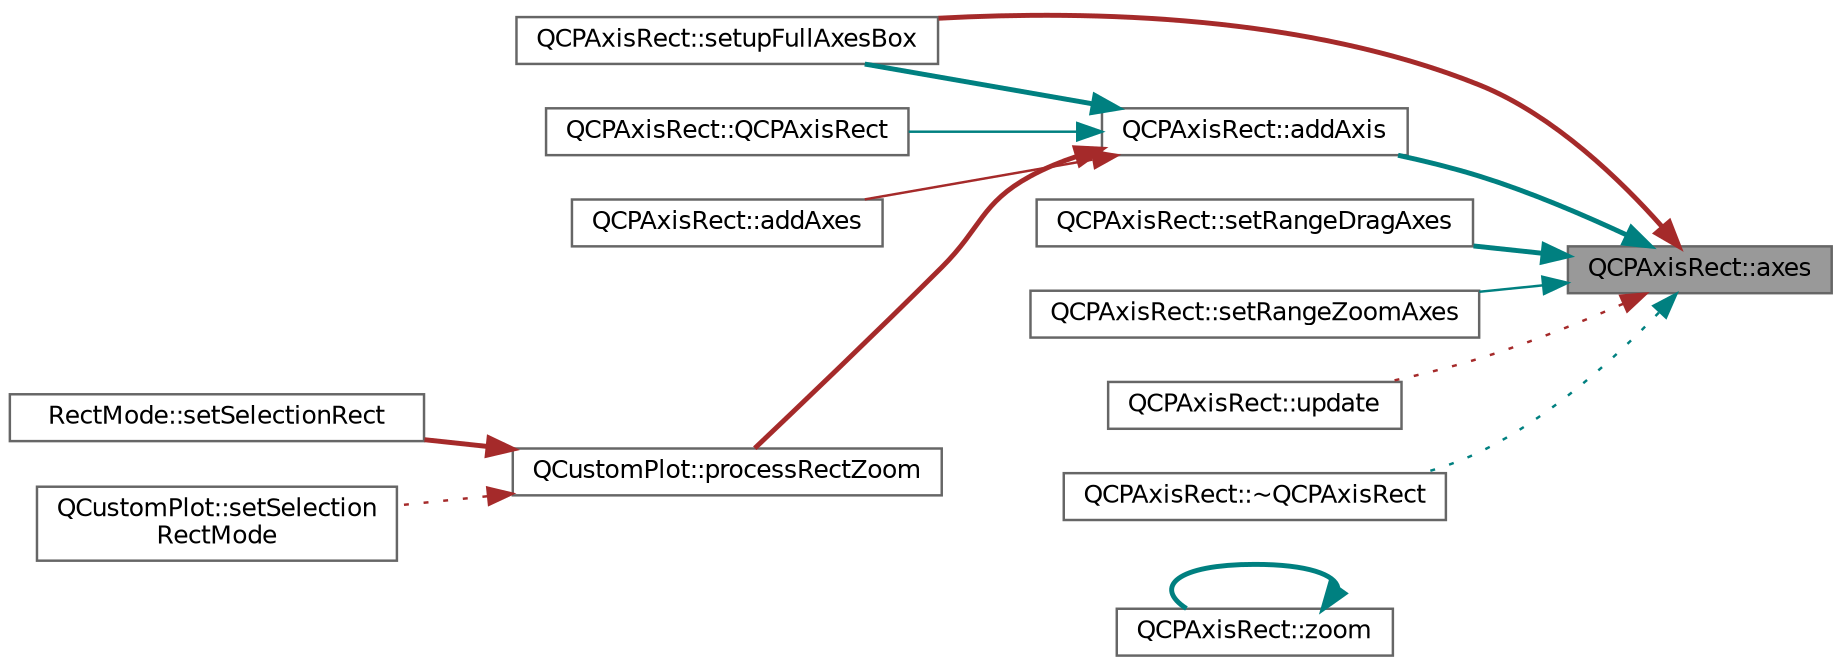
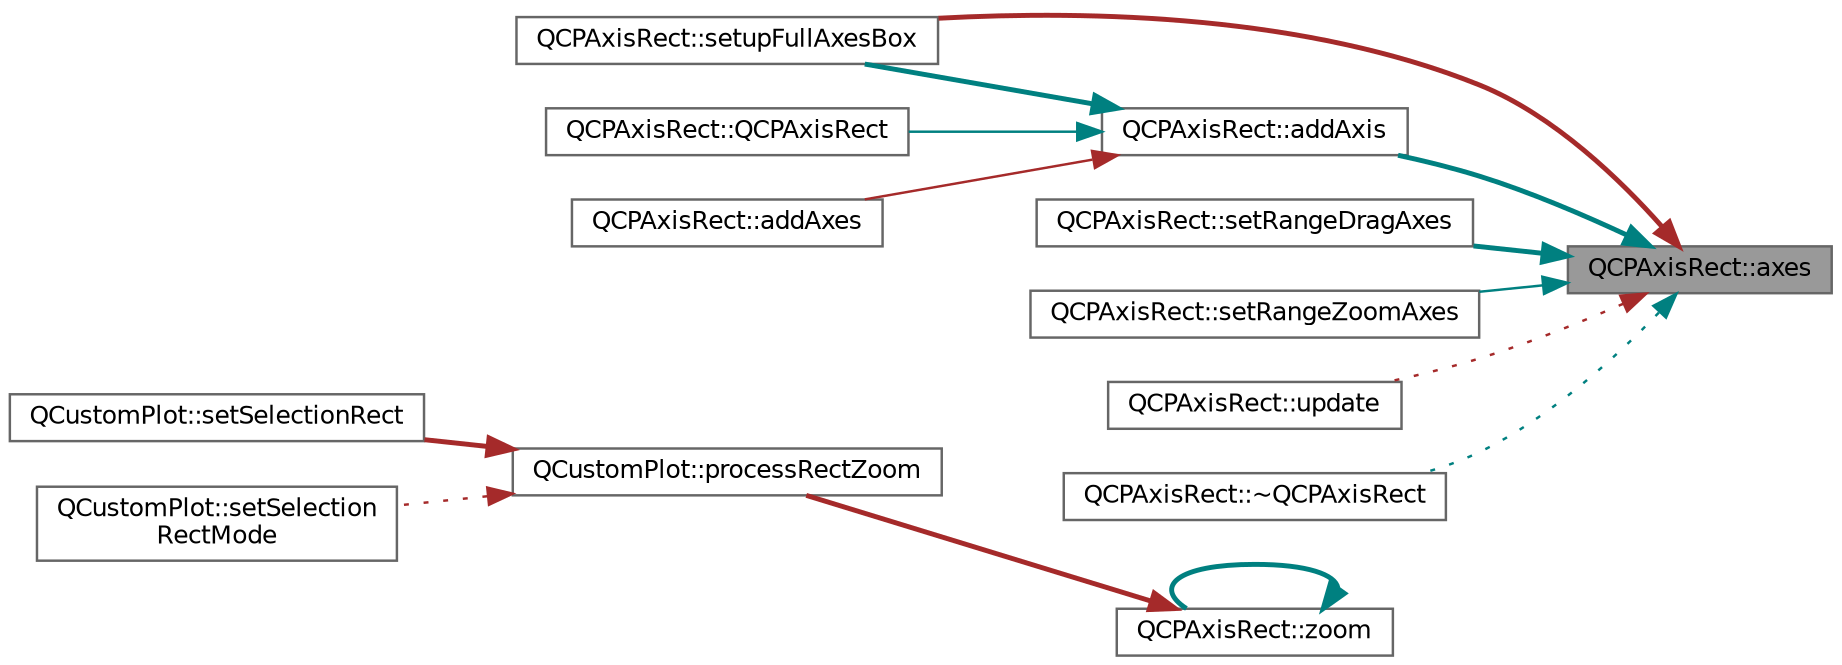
edge "QCustomPlot::processRectZoom" -> "QCPAxisRect::addAxis": now "QCustomPlot::processRectZoom" -> "QCPAxisRect::zoom"
node "RectMode::setSelectionRect": label "RectMode::setSelectionRect" -> "QCustomPlot::setSelectionRect"
